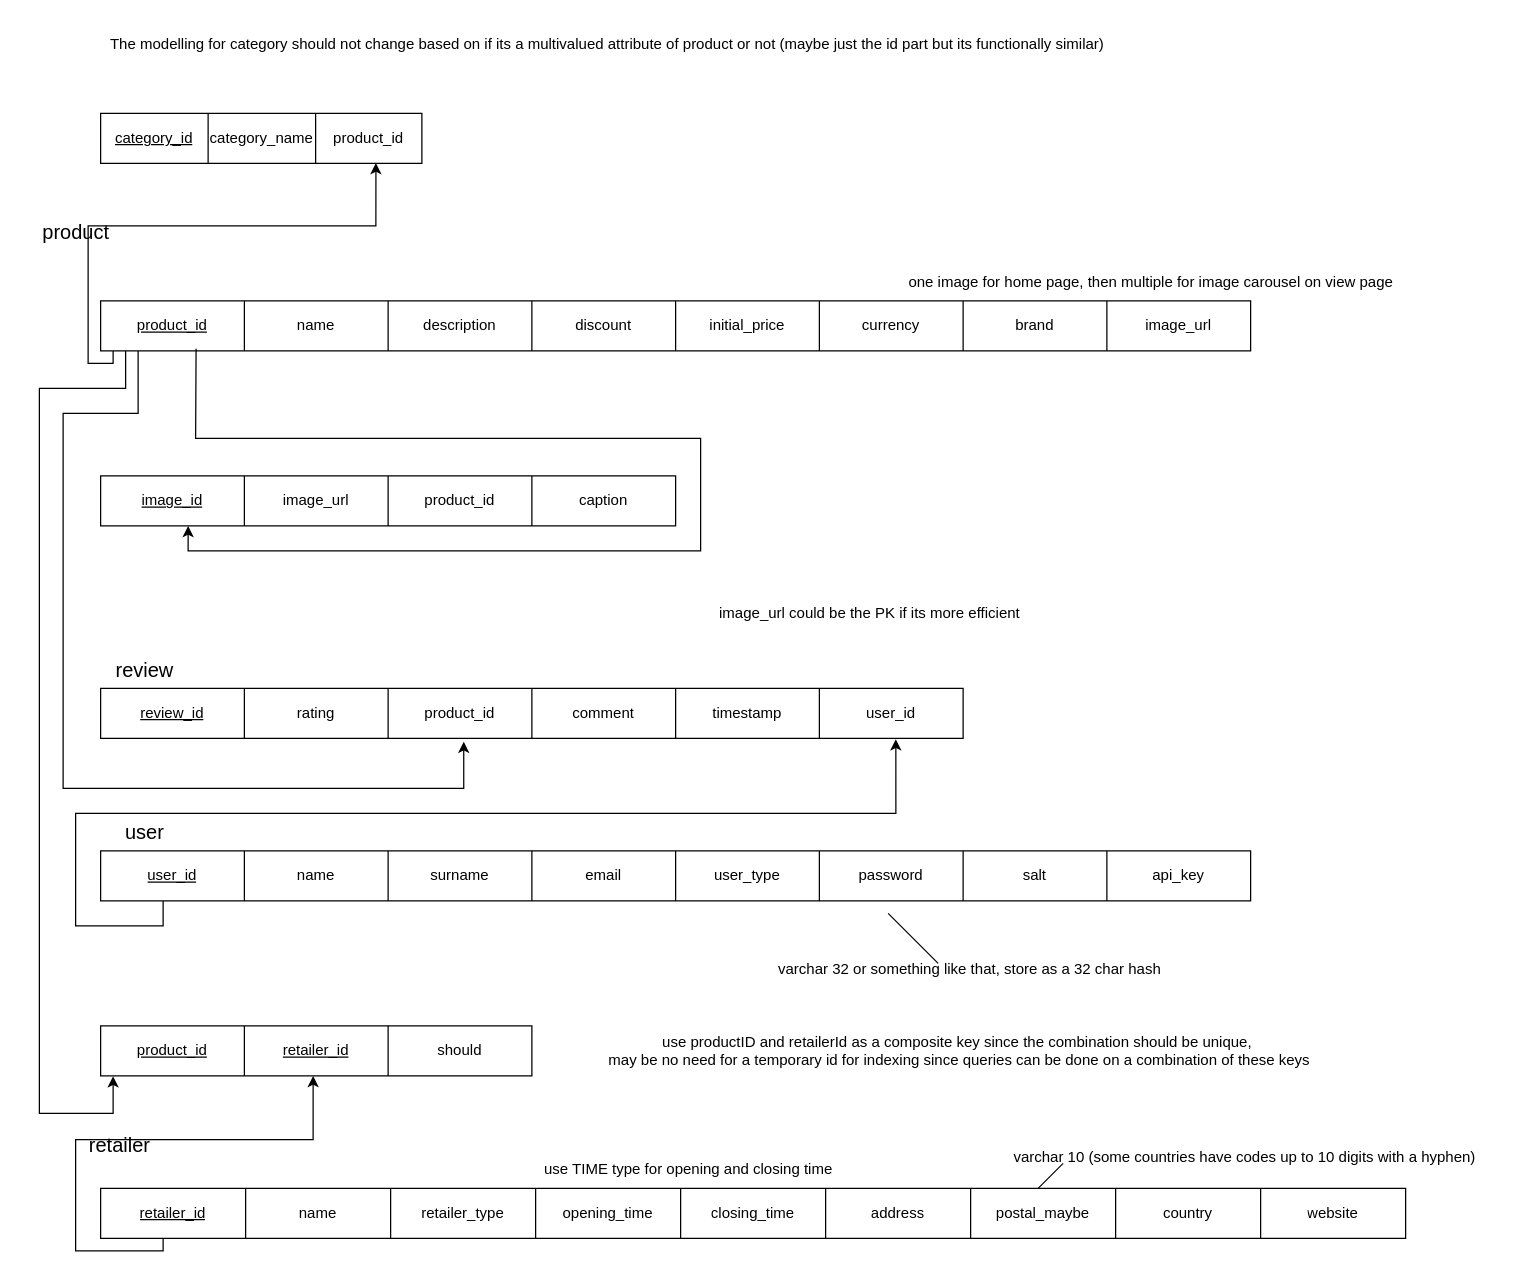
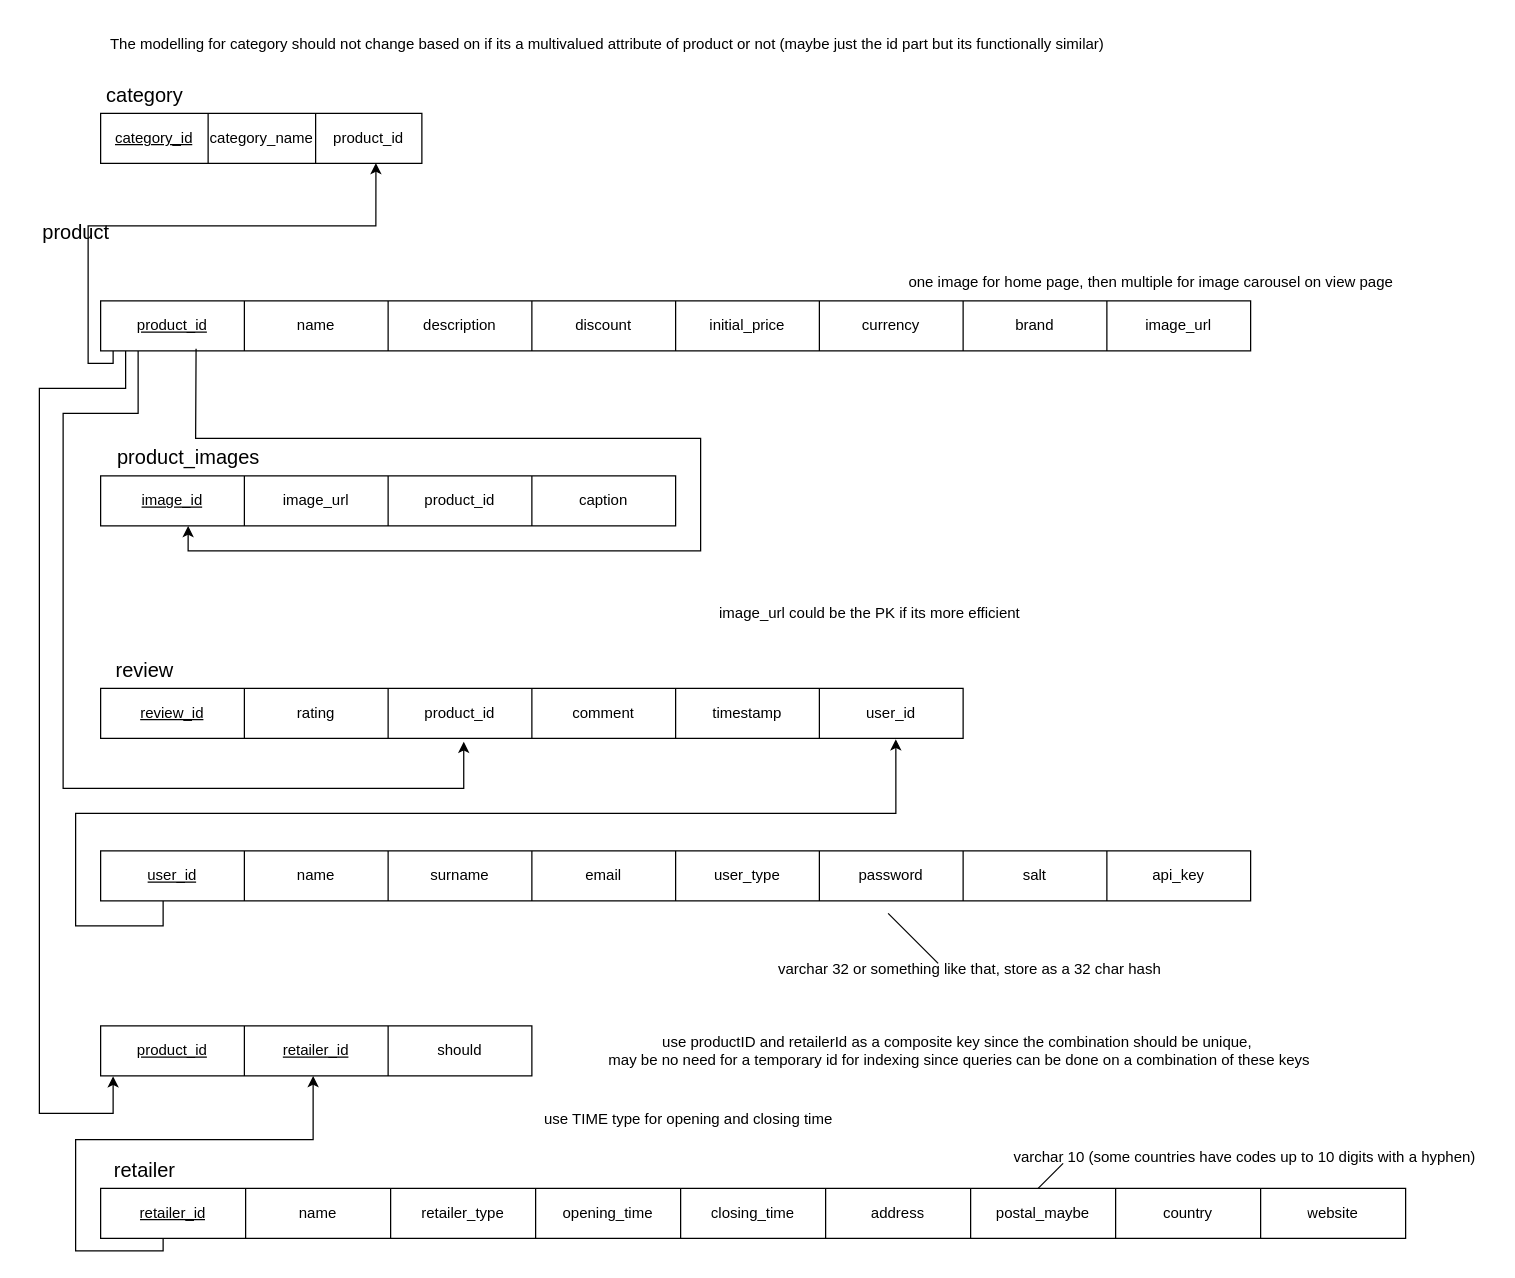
node "category": added
node "product_images": added
node "user": removed
node "retailer": moved (119, 1144) -> (144, 1169)
node "use TIME type for opening and closing time": moved (688, 1169) -> (688, 1119)
